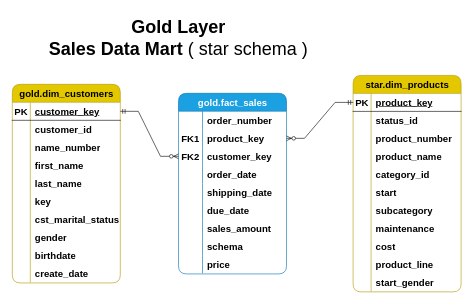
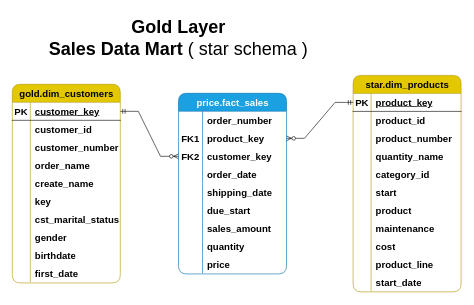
node "gold.fact_sales": label "gold.fact_sales" -> "price.fact_sales"
node "status_id": label "status_id" -> "product_id"
node "name_number": label "name_number" -> "customer_number"
node "product_name": label "product_name" -> "quantity_name"
node "first_name": label "first_name" -> "order_name"
node "last_name": label "last_name" -> "create_name"
node "due_date": label "due_date" -> "due_start"
node "subcategory": label "subcategory" -> "product"
node "schema": label "schema" -> "quantity"
node "create_date": label "create_date" -> "first_date"
node "start_gender": label "start_gender" -> "start_date"
